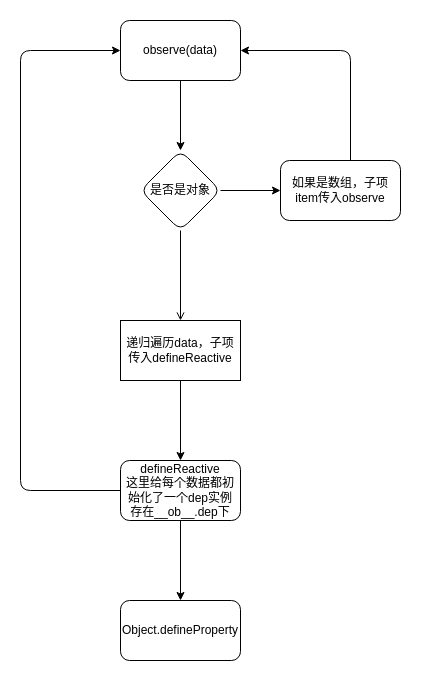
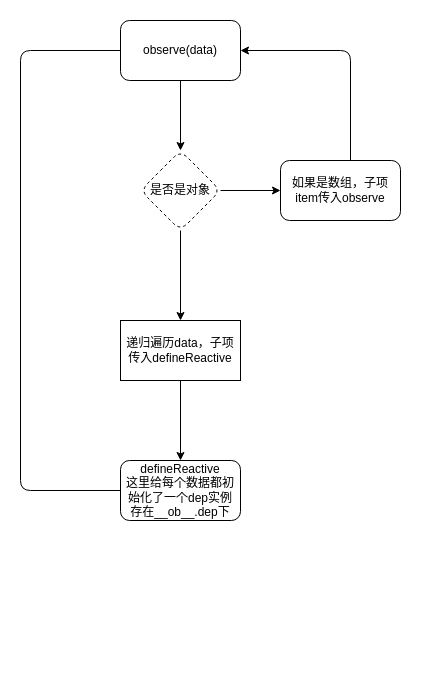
edge "defineReactive 这里给每个数据都初始化了一个dep实例 存在__ob__.dep下" -> "observe(data)": arrowhead classic -> none
node "是否是对象": style solid -> dashed
edge "是否是对象" -> "递归遍历data，子项传入defineReactive": arrowhead open -> classic
edge "defineReactive 这里给每个数据都初始化了一个dep实例 存在__ob__.dep下" -> "Object.defineProperty": removed
node "Object.defineProperty": removed
